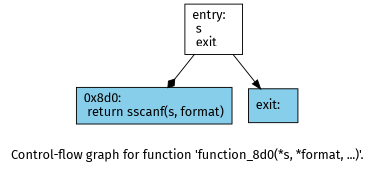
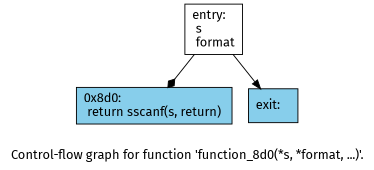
node "entry:": text "exit" -> "format"
node "0x8d0:": text "return sscanf(s, format)" -> "return sscanf(s, return)"
